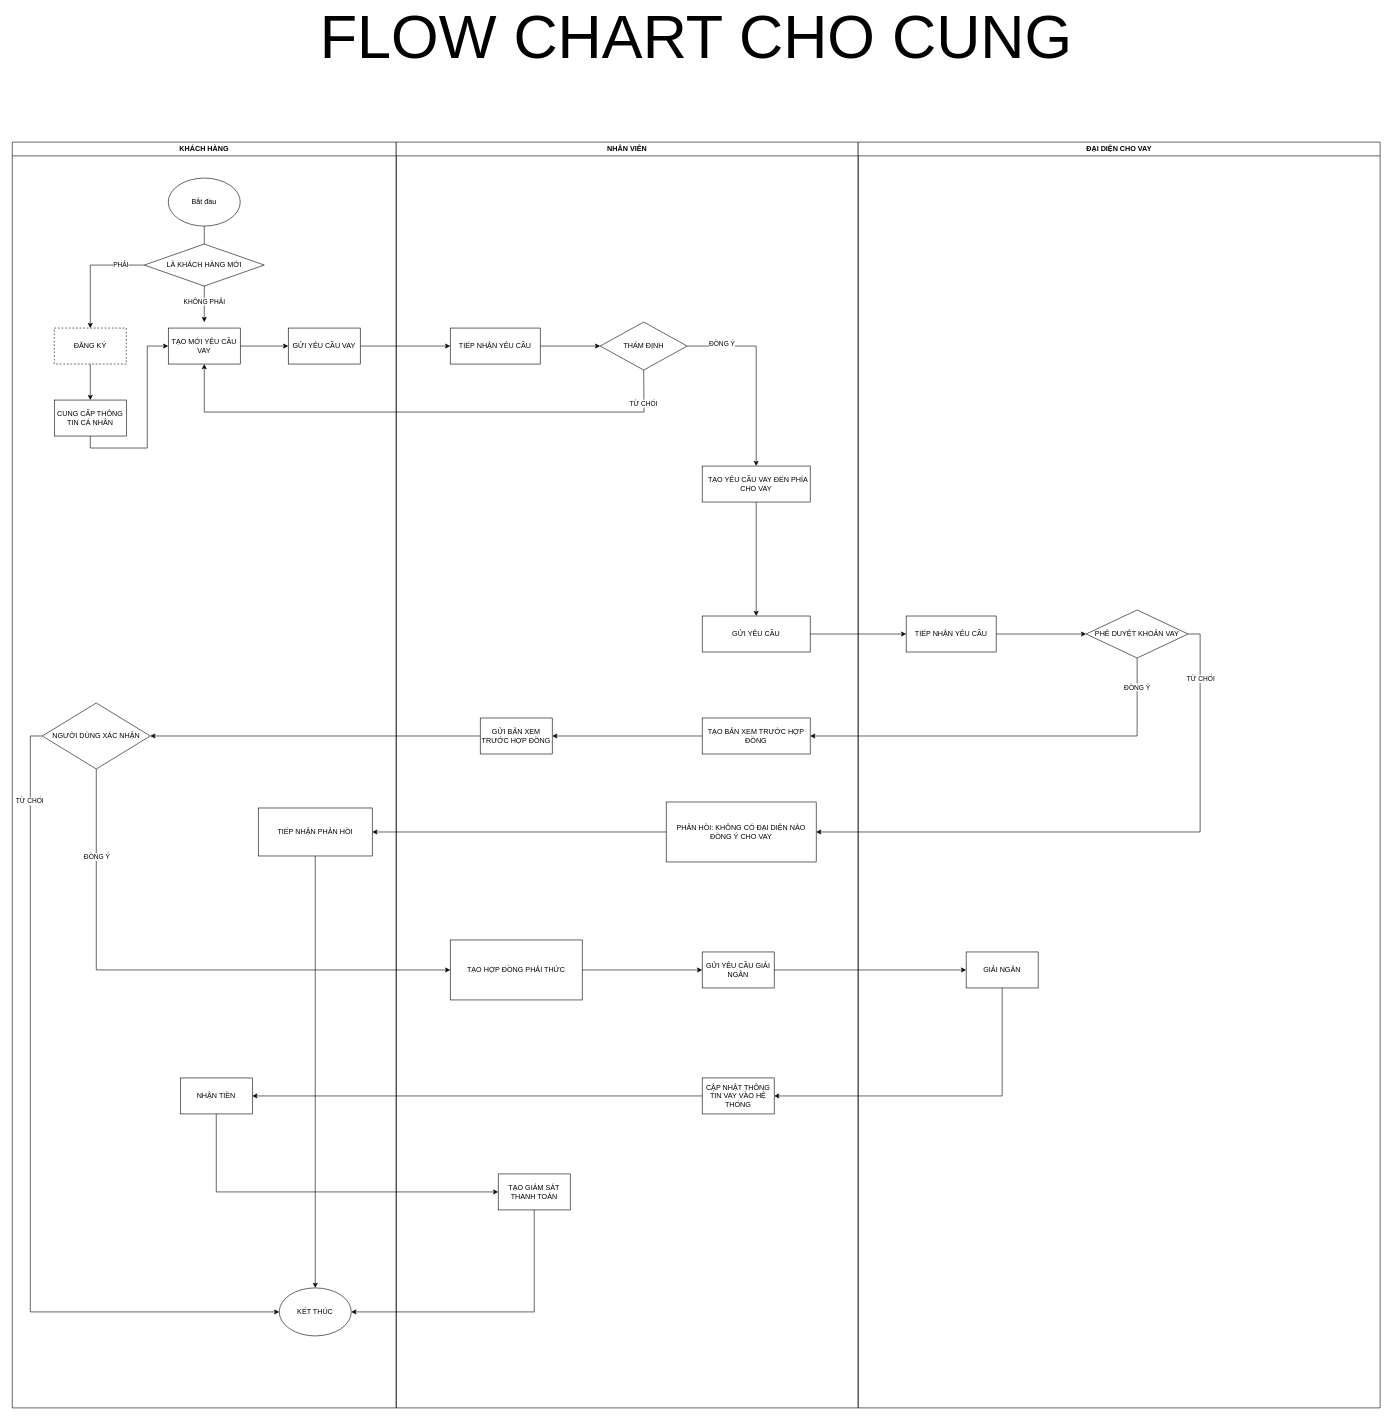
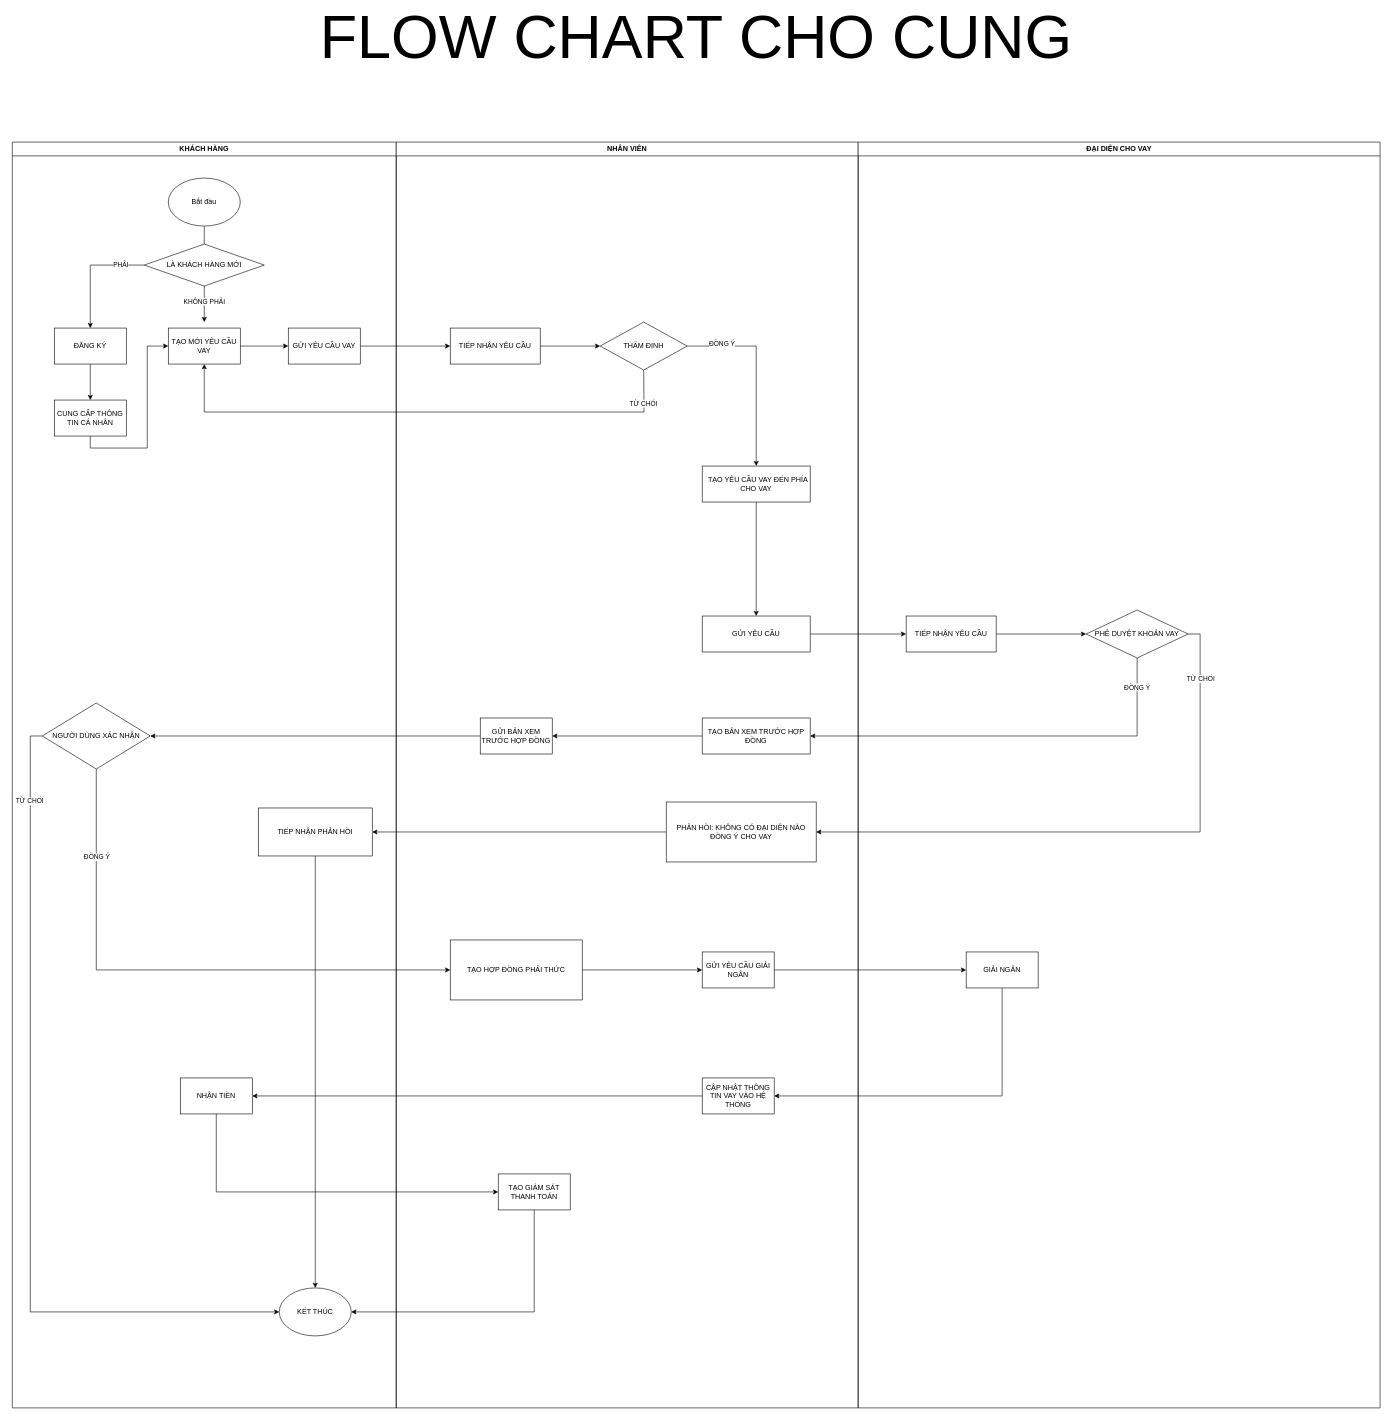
node "ĐĂNG KÝ": style dashed -> solid
